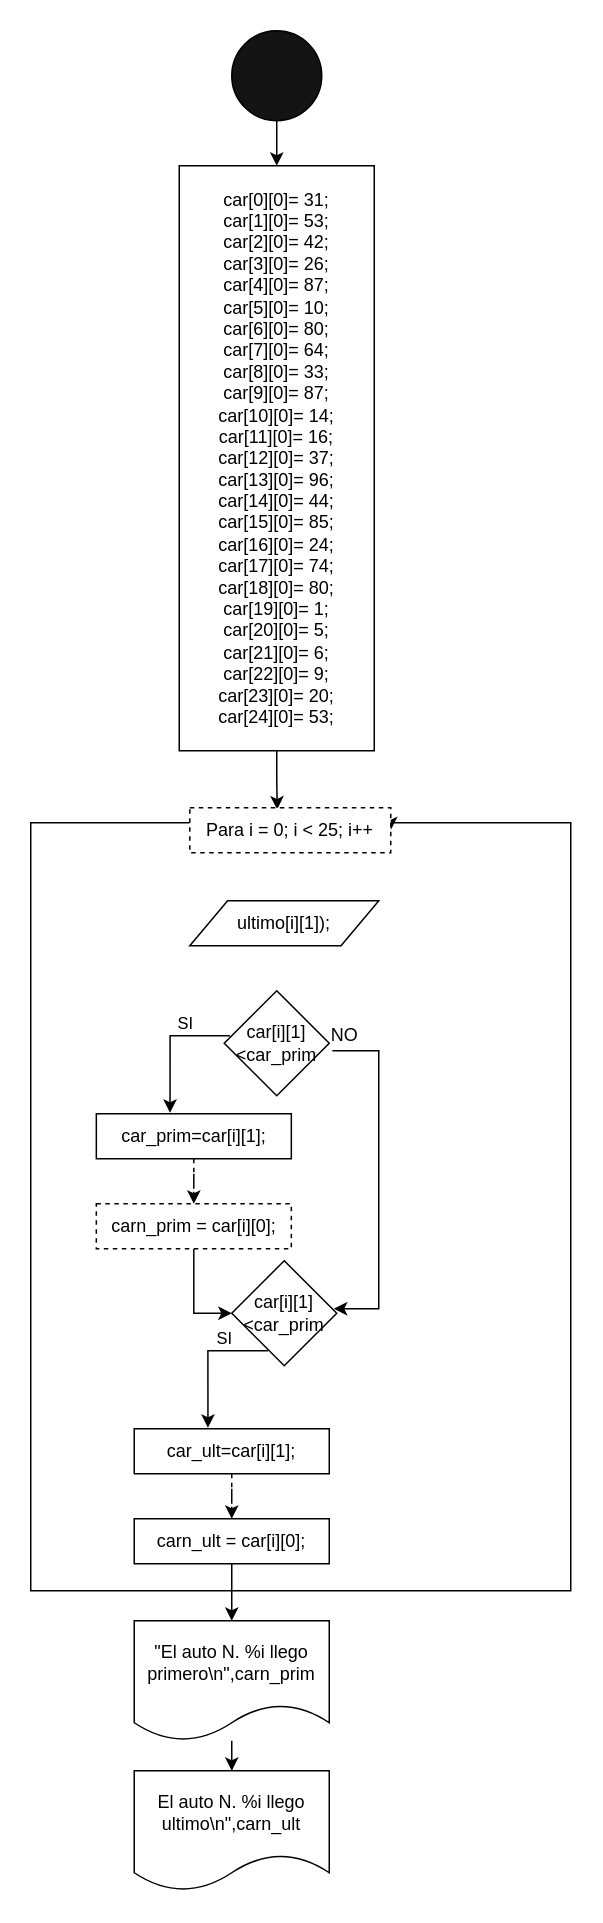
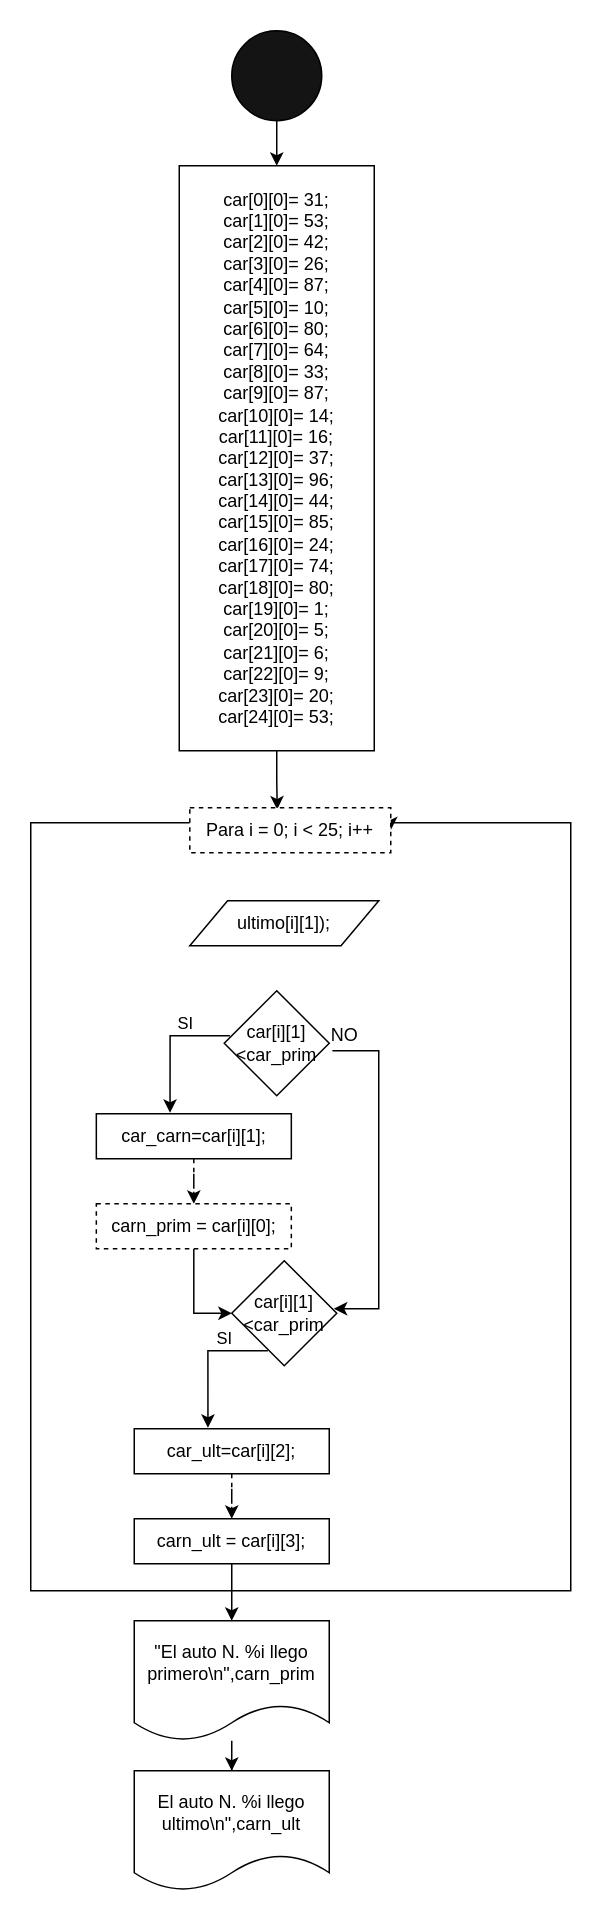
node "car_prim=car[i][1];": label "car_prim=car[i][1];" -> "car_carn=car[i][1];"
node "car_ult=car[i][1];": label "car_ult=car[i][1];" -> "car_ult=car[i][2];"
node "carn_ult = car[i][0];": label "carn_ult = car[i][0];" -> "carn_ult = car[i][3];"
